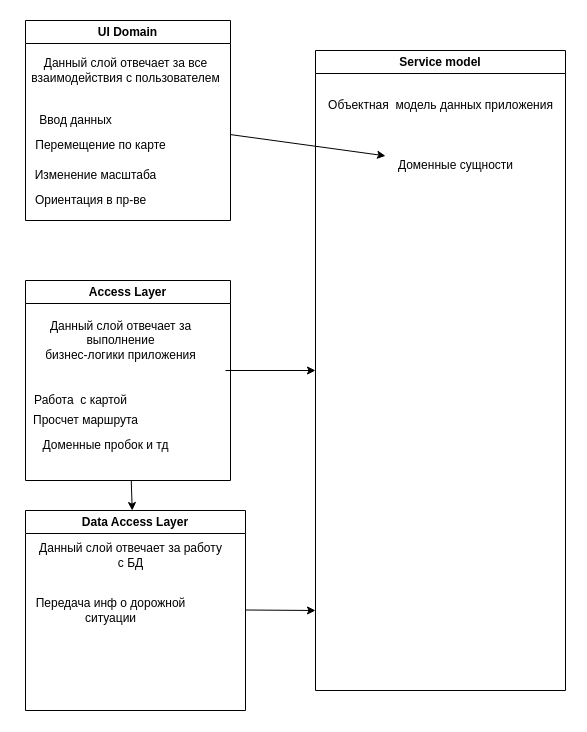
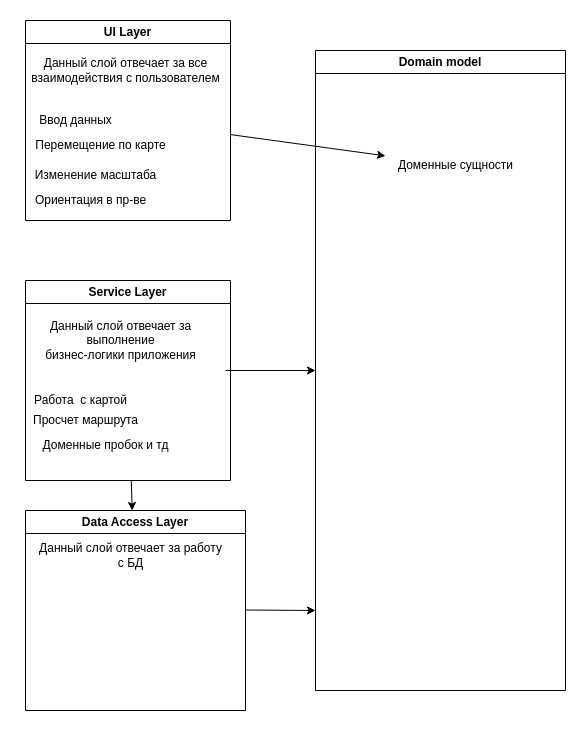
node "UI Domain": label "UI Domain" -> "UI Layer"
node "Service model": label "Service model" -> "Domain model"
node "Объектная модель данных приложения": removed
node "Access Layer": label "Access Layer" -> "Service Layer"
node "Передача инф о дорожной ситуации": removed
